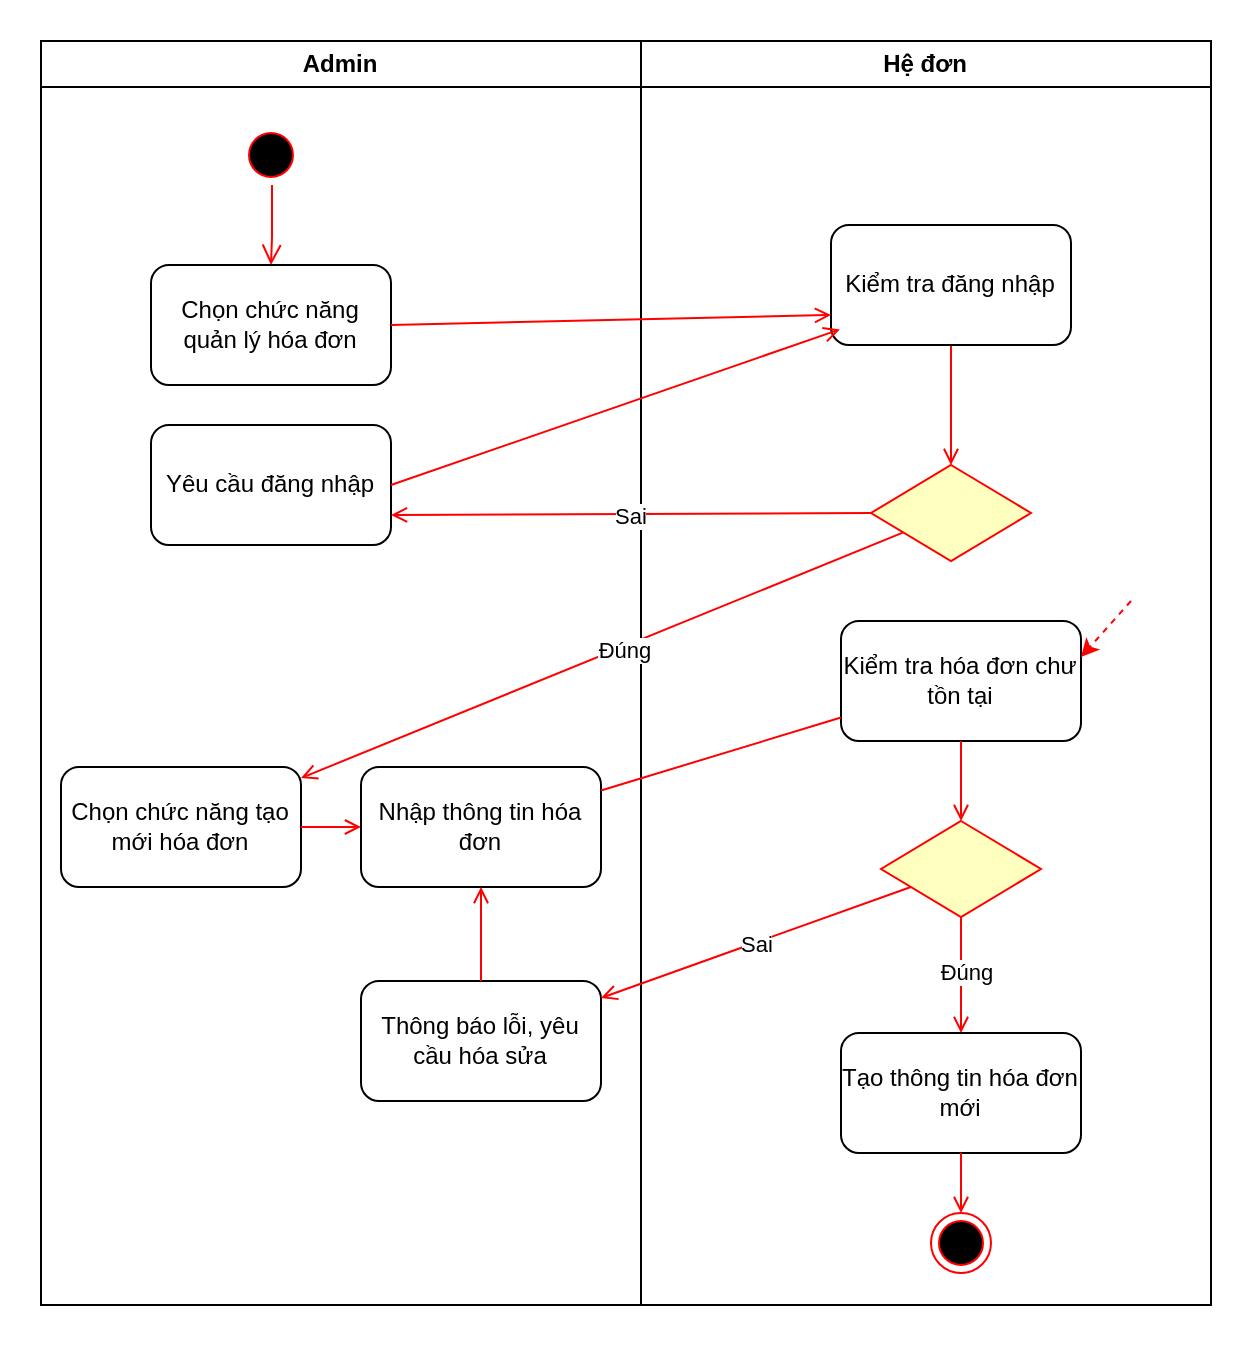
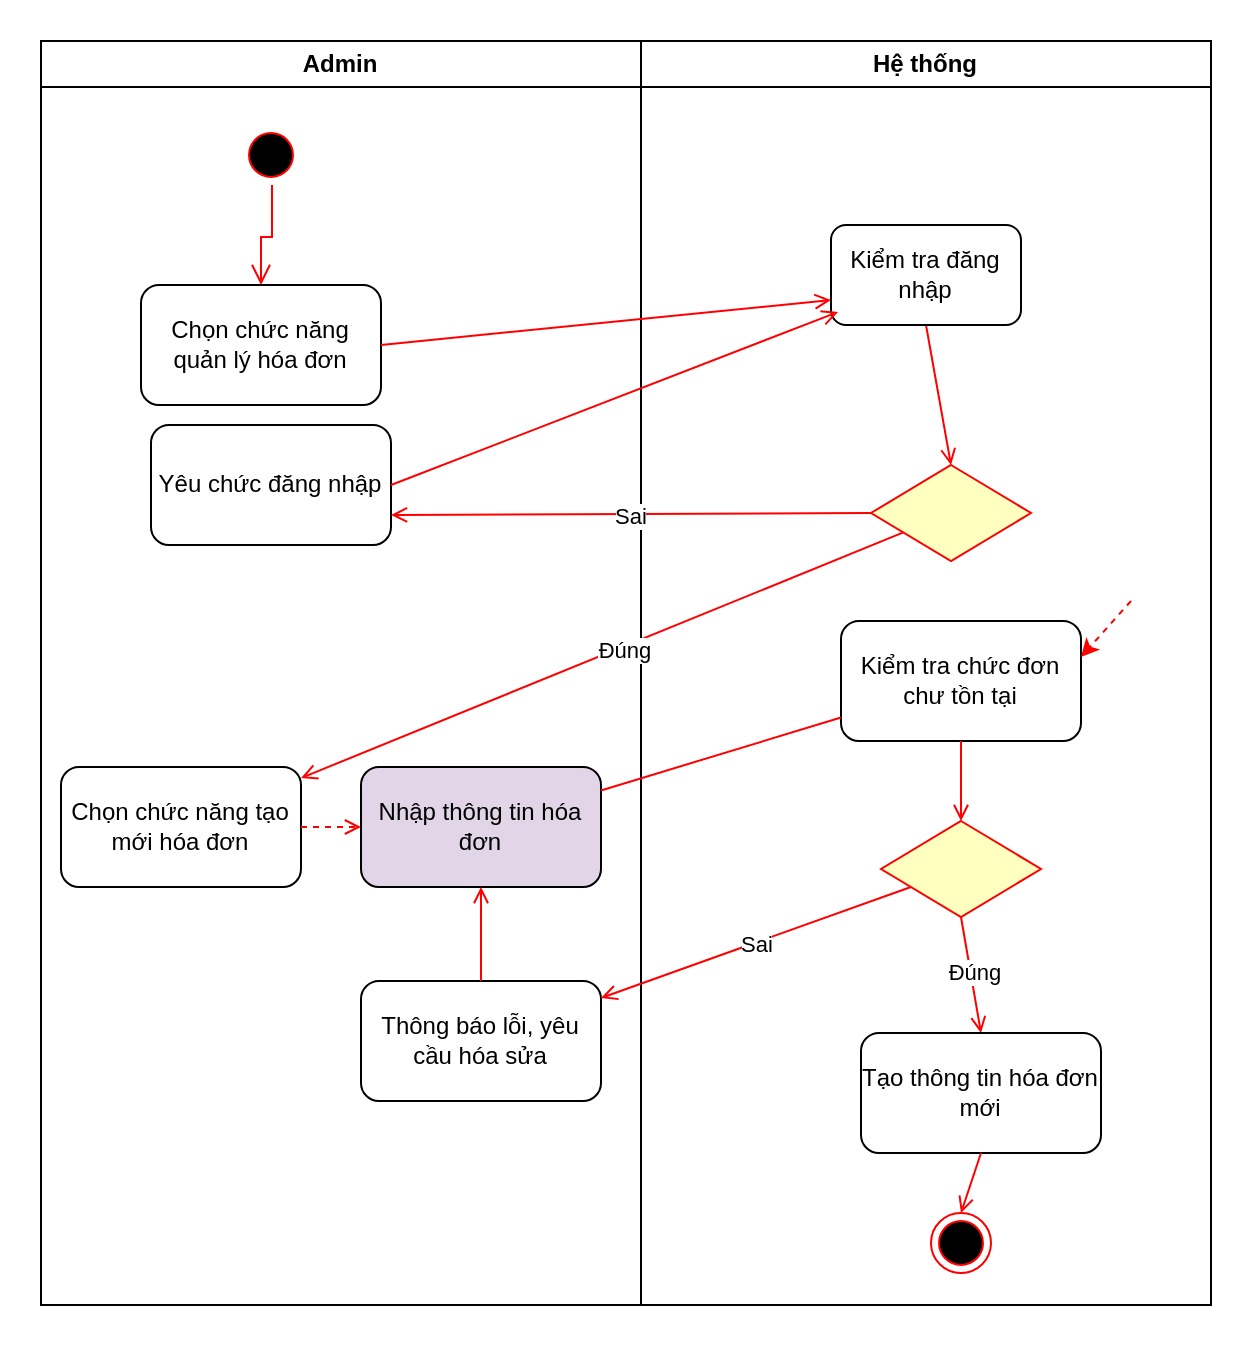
node "Hệ đơn": label "Hệ đơn" -> "Hệ thống"
node "Kiểm tra đăng nhập": size 240x120 -> 190x100
node "Chọn chức năng quản lý hóa đơn": moved (271, 325) -> (261, 345)
node "Yêu cầu đăng nhập": label "Yêu cầu đăng nhập" -> "Yêu chức đăng nhập"
node "Kiểm tra hóa đơn chư tồn tại": label "Kiểm tra hóa đơn chư tồn tại" -> "Kiểm tra chức đơn chư tồn tại"
edge "Chọn chức năng tạo mới hóa đơn" -> "Nhập thông tin hóa đơn": style solid -> dashed
node "Nhập thông tin hóa đơn": fillcolor #ffffff -> #e1d5e7
node "Tạo thông tin hóa đơn mới": moved (961, 1093) -> (981, 1093)
